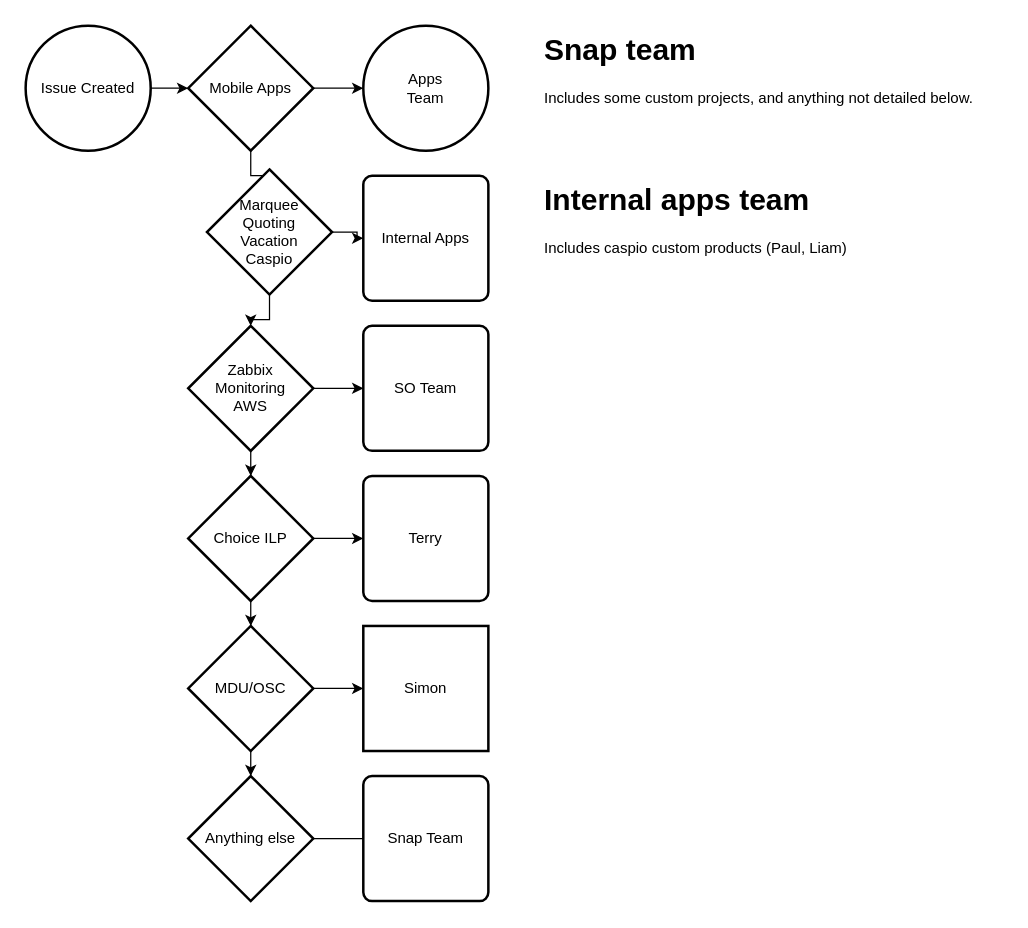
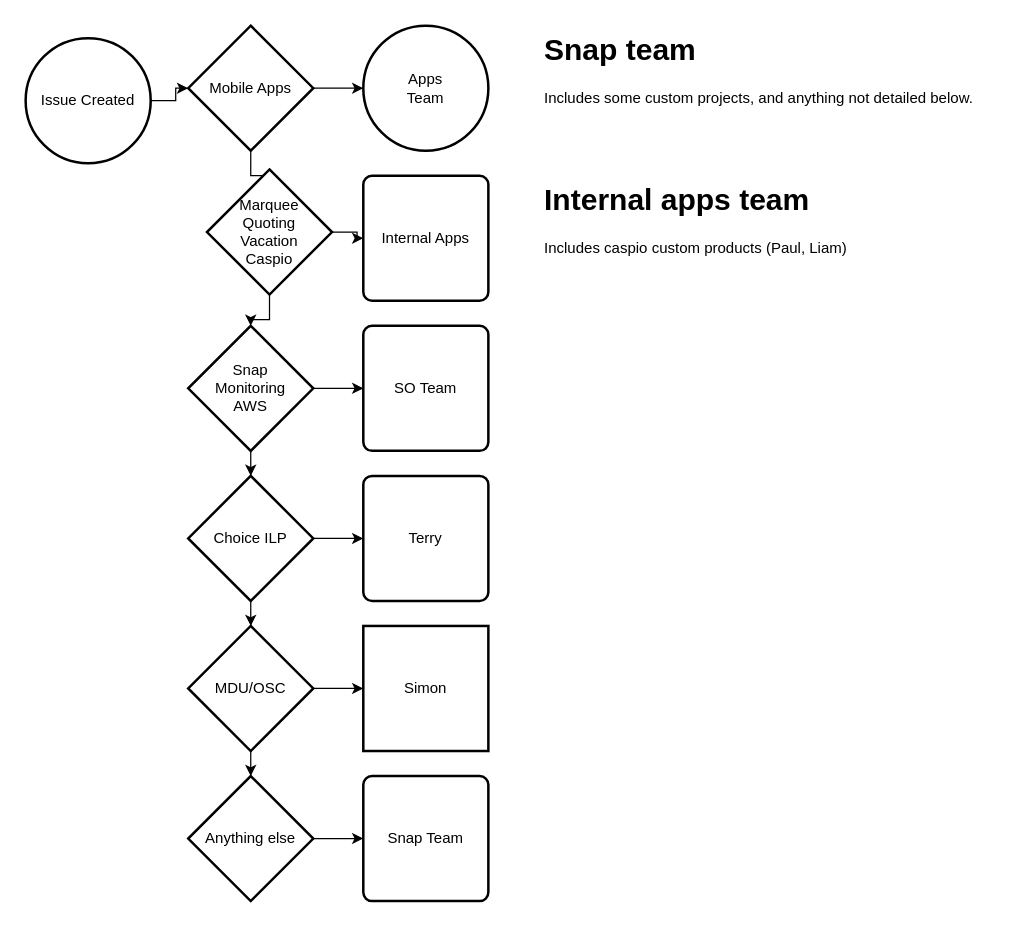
node "Issue Created": moved (88, 88) -> (88, 101)
node "Zabbix Monitoring AWS": label "Zabbix Monitoring AWS" -> "Snap Monitoring AWS"
edge "Anything else" -- "Snap Team": arrowhead none -> classic
